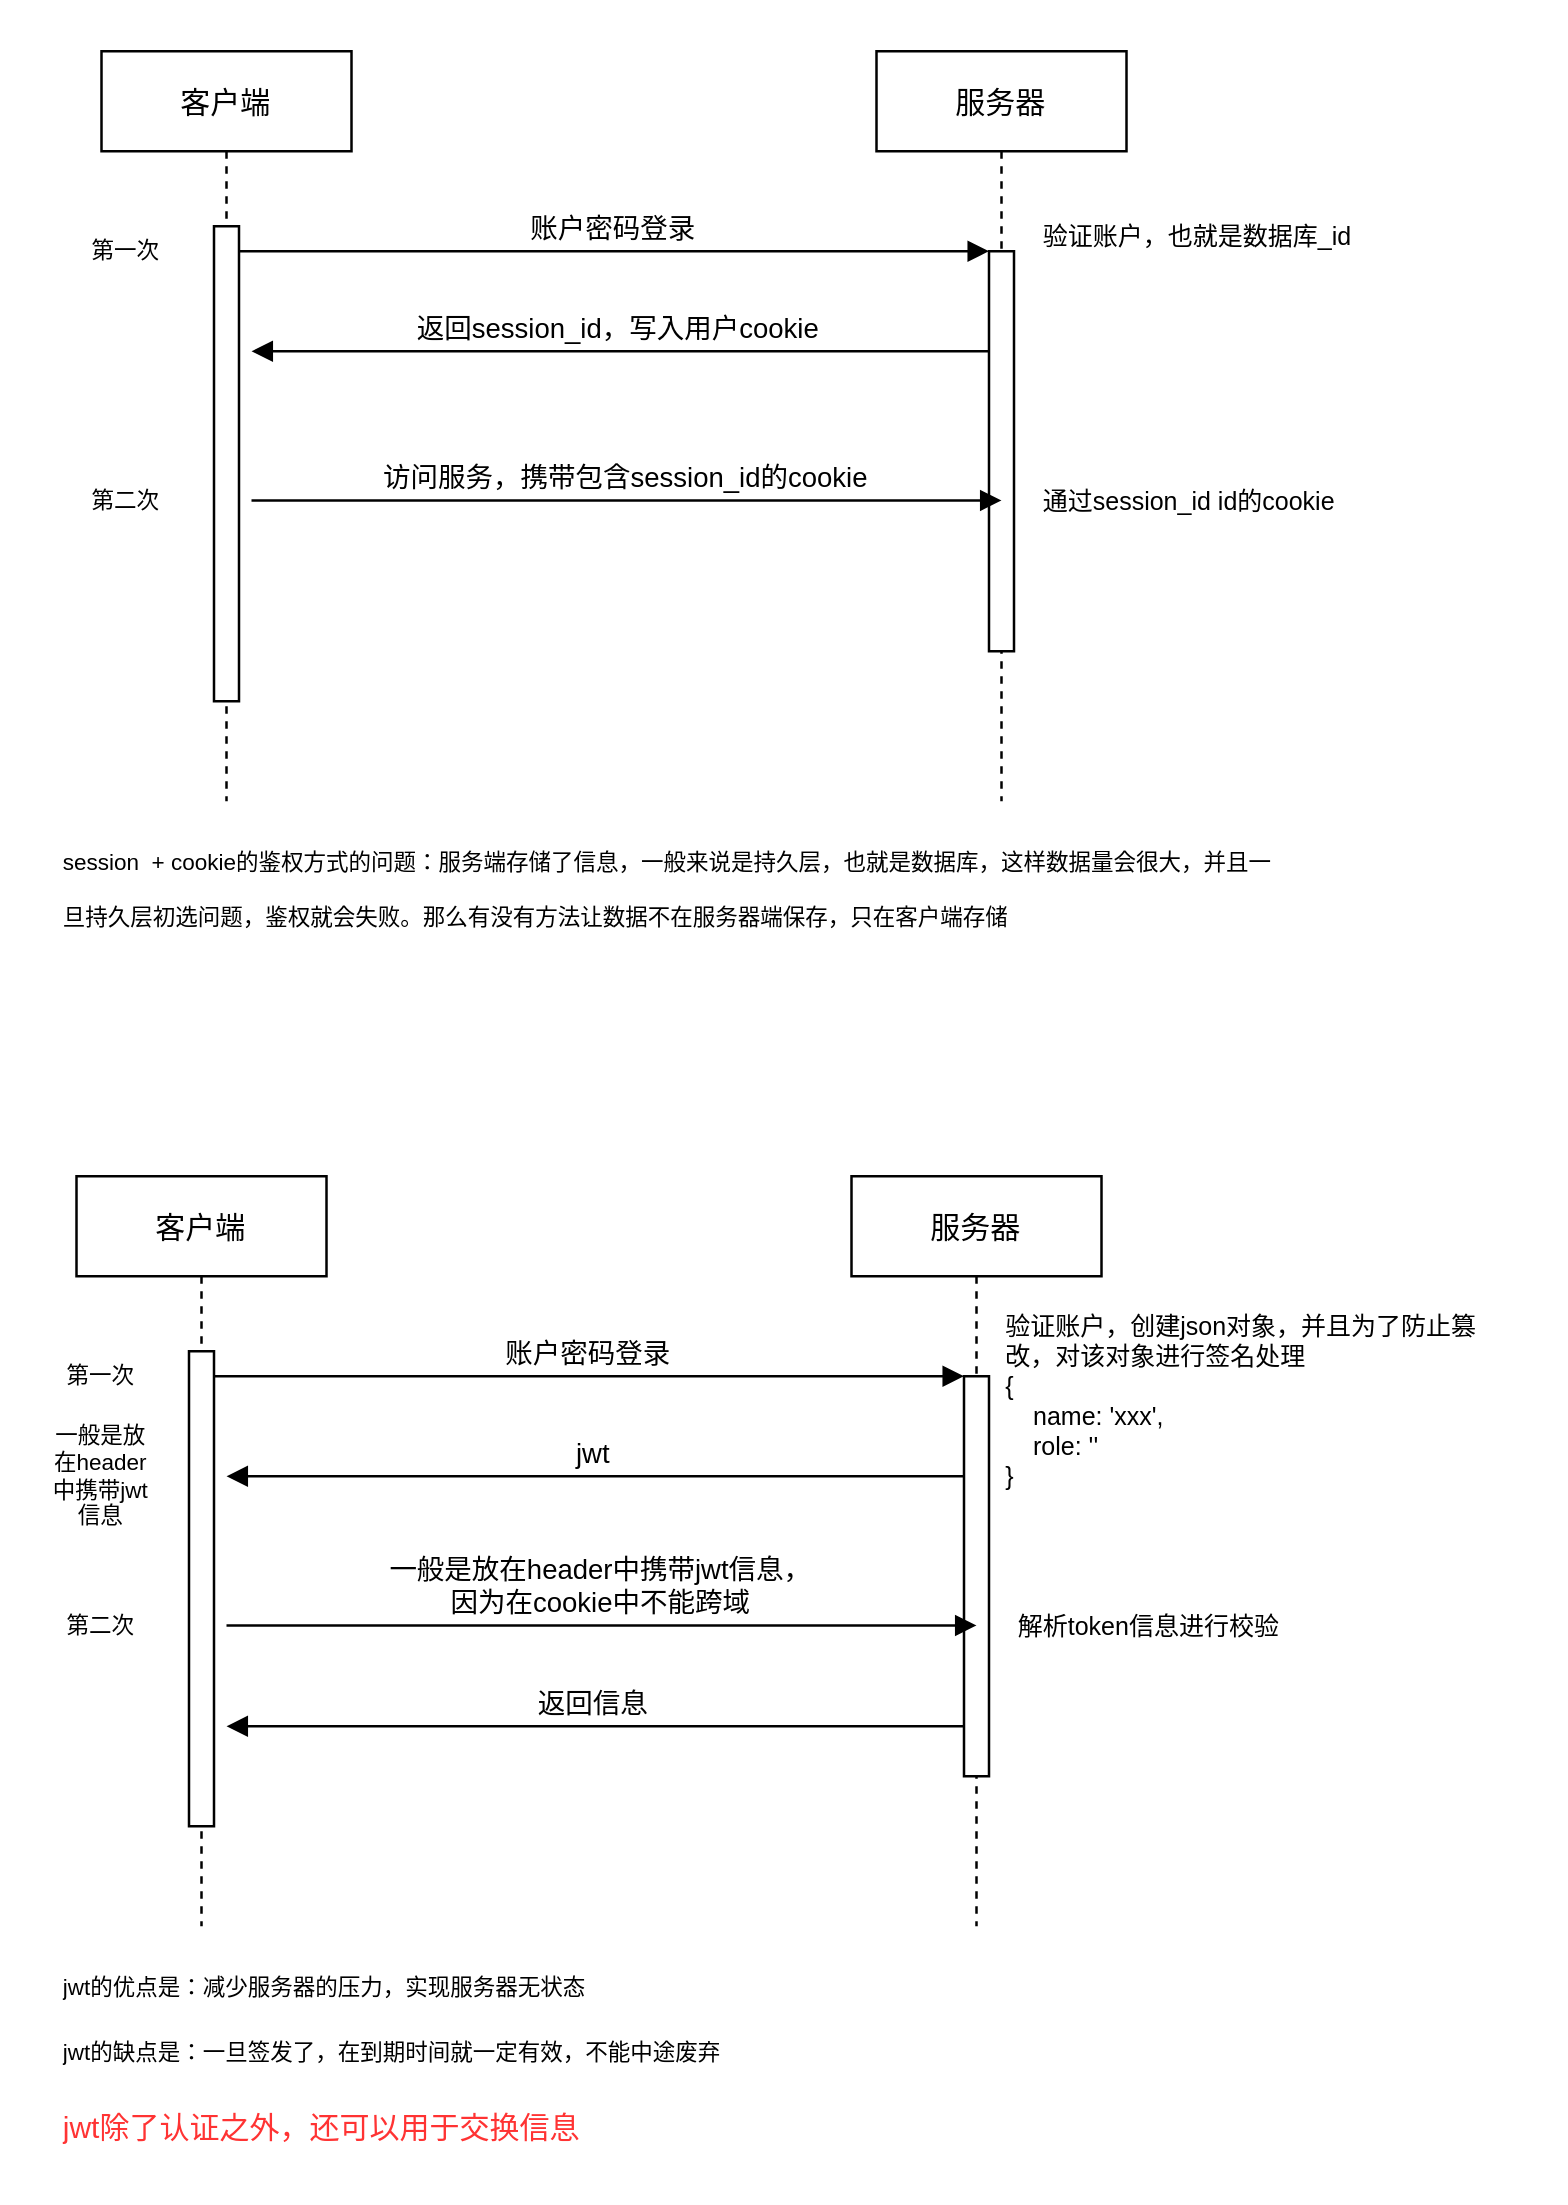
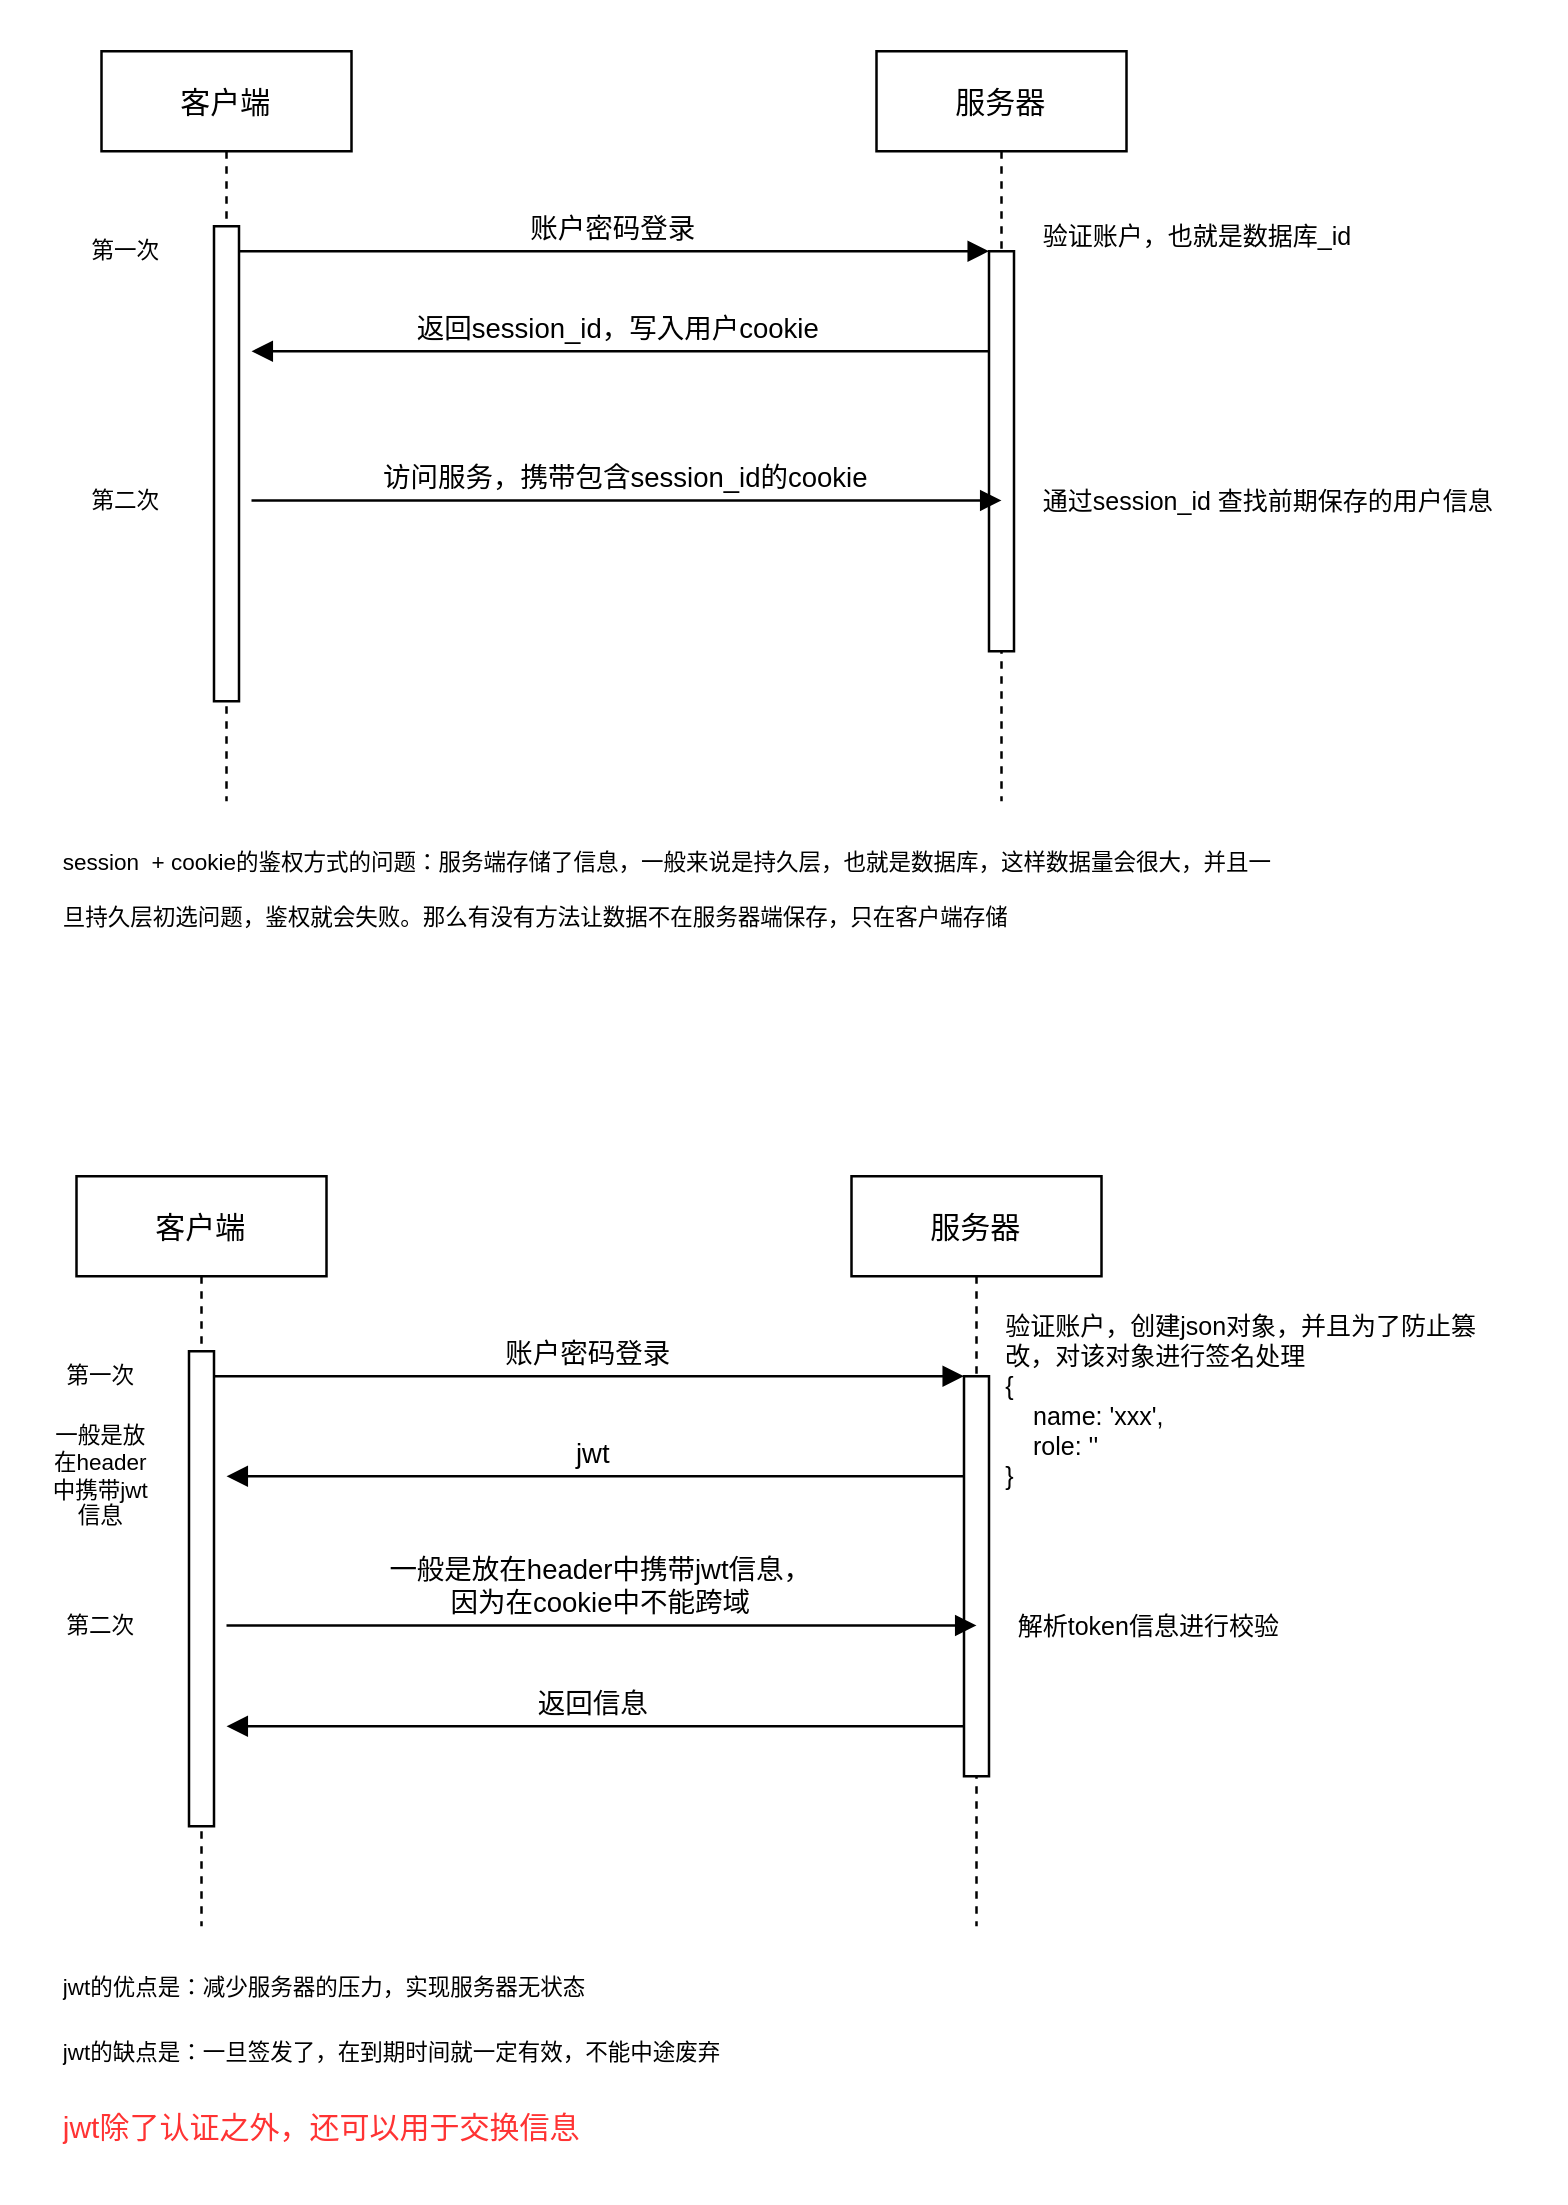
node "通过session_id id的cookie": label "通过session_id id的cookie" -> "通过session_id 查找前期保存的用户信息"
